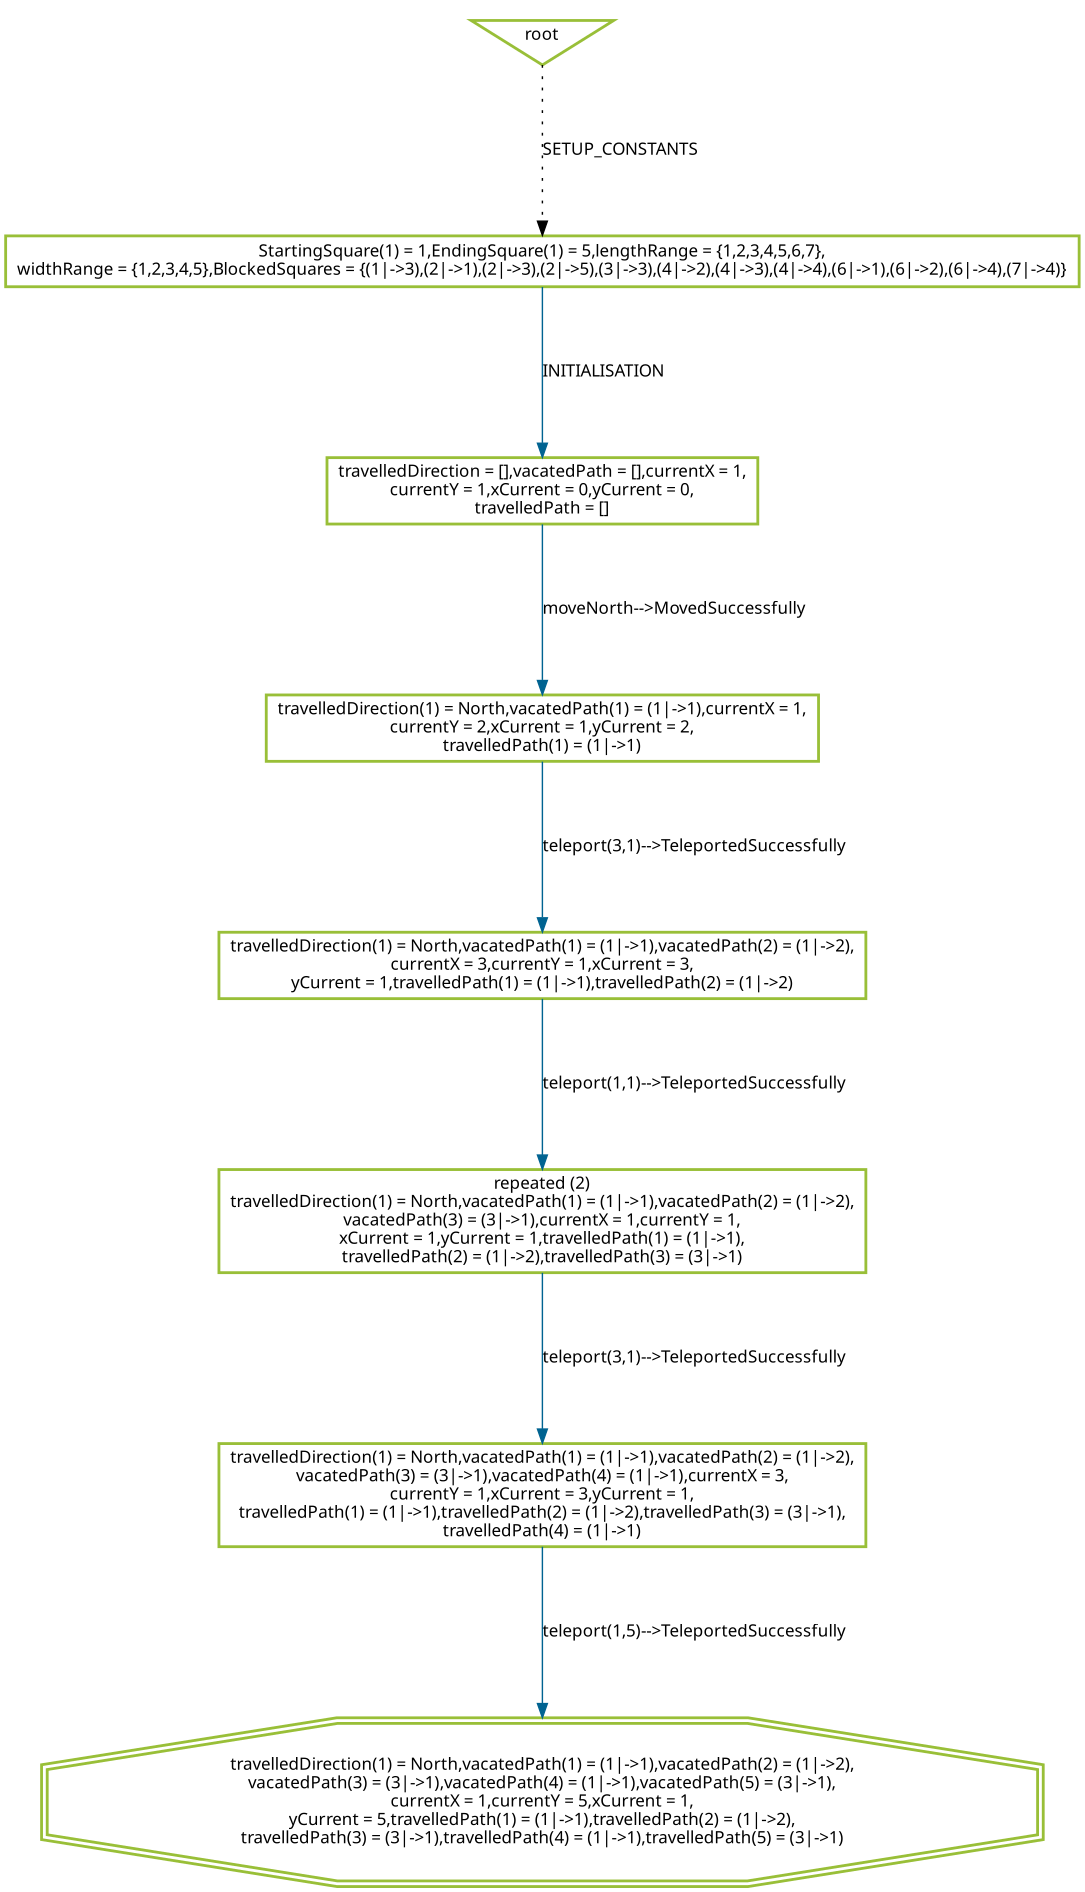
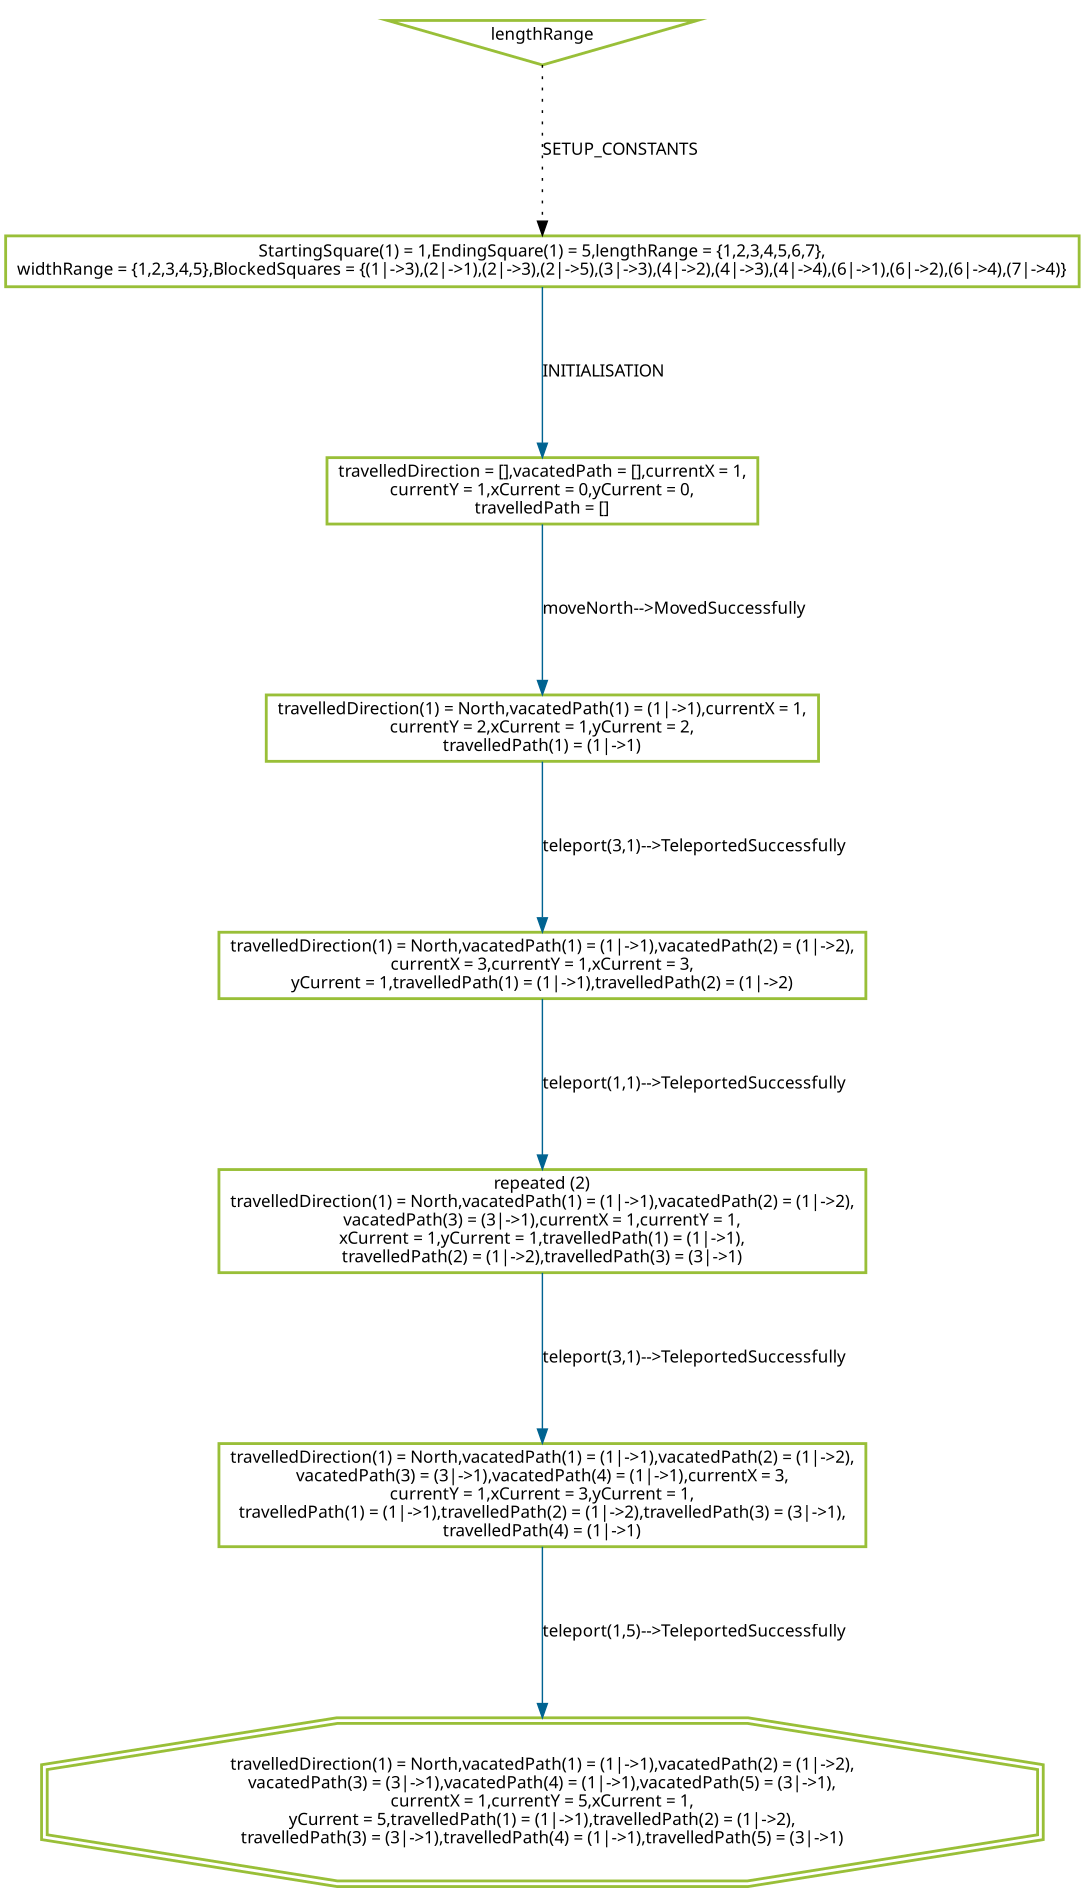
node "root": label "root" -> "lengthRange"
